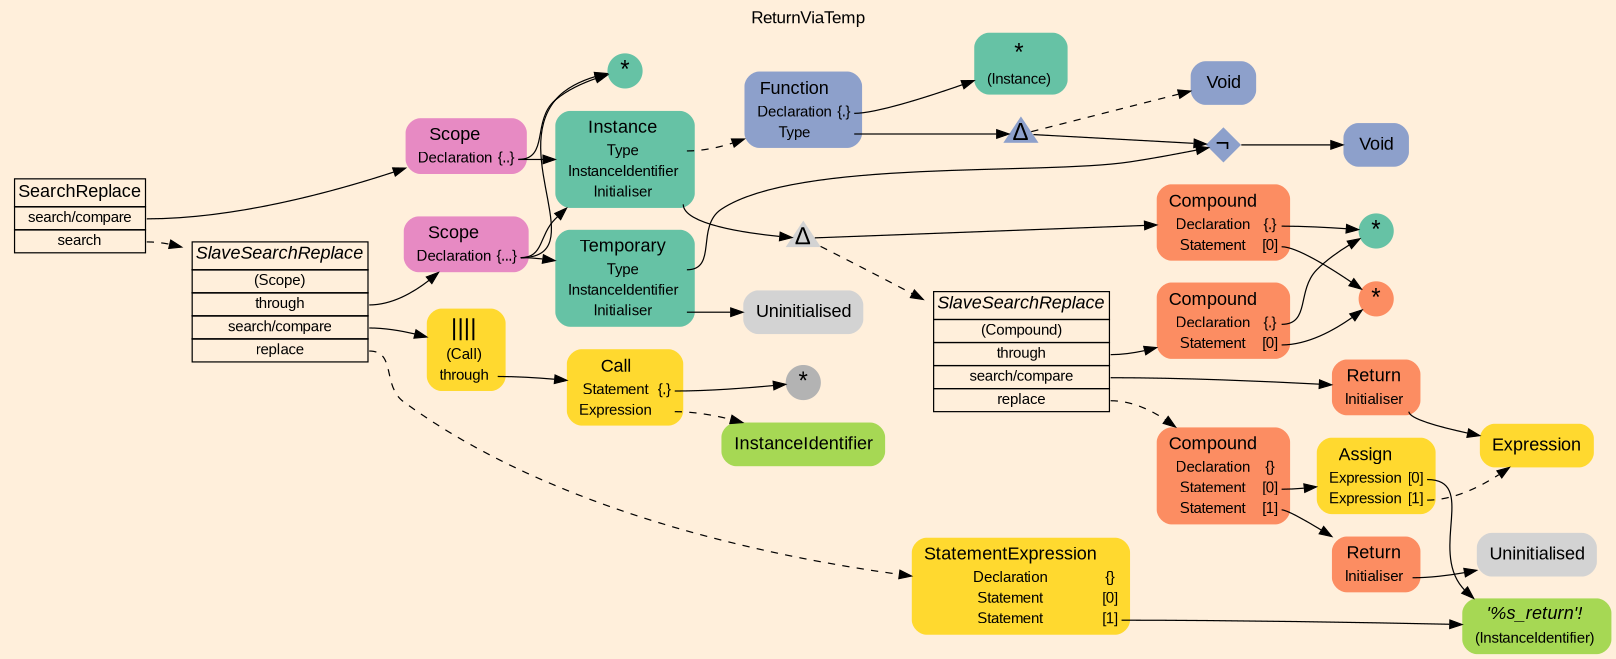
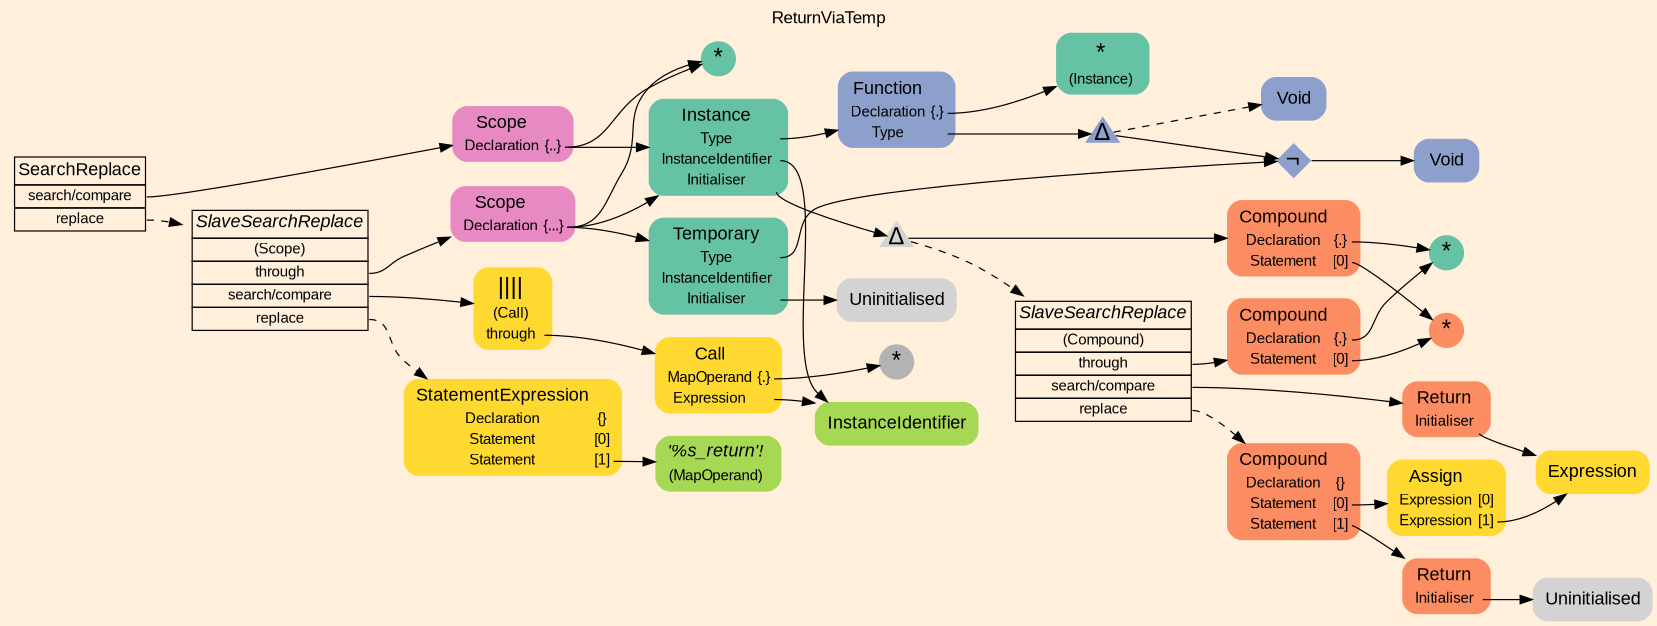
edge "Instance" -> "Function": style dashed -> solid
node "SearchReplace": text "search" -> "replace"
edge "Instance" -> "InstanceIdentifier": added
node "Call": text "Statement" -> "MapOperand"
edge "Call" -> "InstanceIdentifier": style dashed -> solid
edge "Assign" -> "Expression": style dashed -> solid
edge "Assign" -> "'%s_return'!": removed
node "'%s_return'!": text "(InstanceIdentifier)" -> "(MapOperand)"
